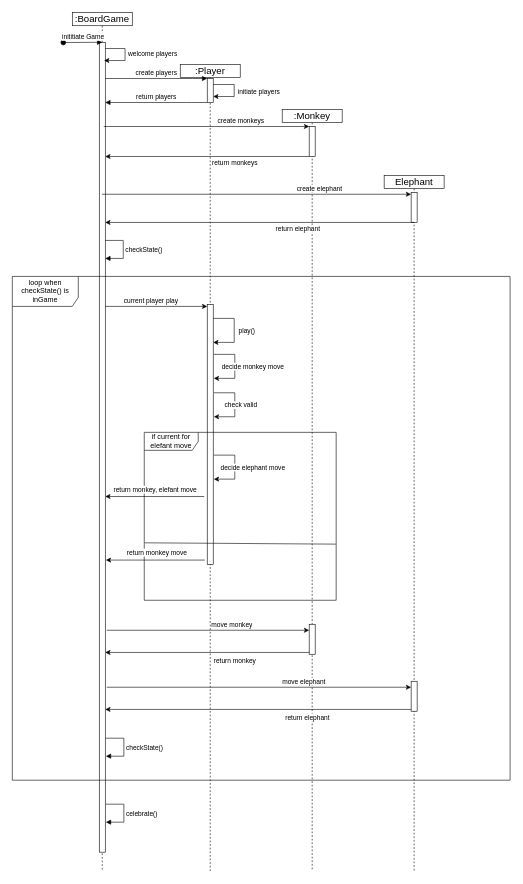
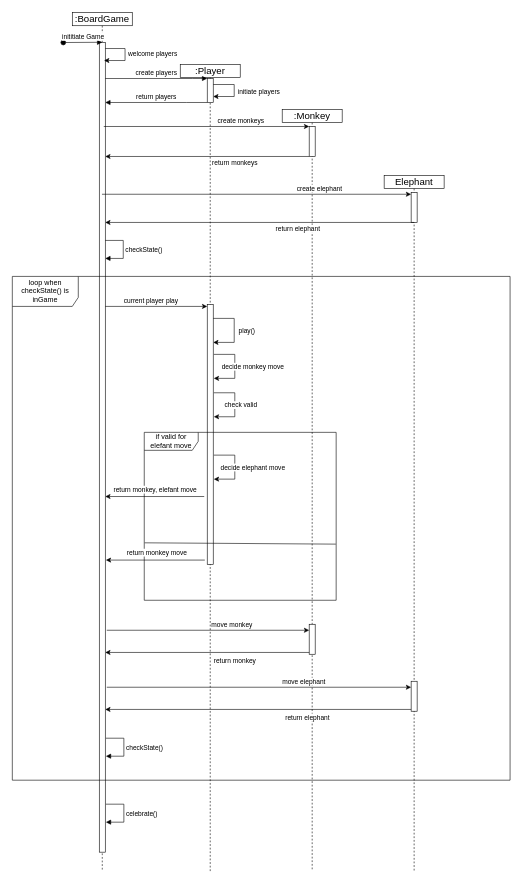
node "if current for elefant move": label "if current for elefant move" -> "if valid for elefant move"
